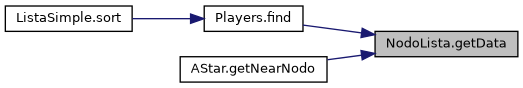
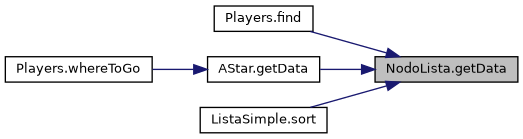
edge "ListaSimple.sort" -> "Players.find": now "ListaSimple.sort" -> "NodoLista.getData"
node "Players.whereToGo": added
node "AStar.getNearNodo": label "AStar.getNearNodo" -> "AStar.getData"
